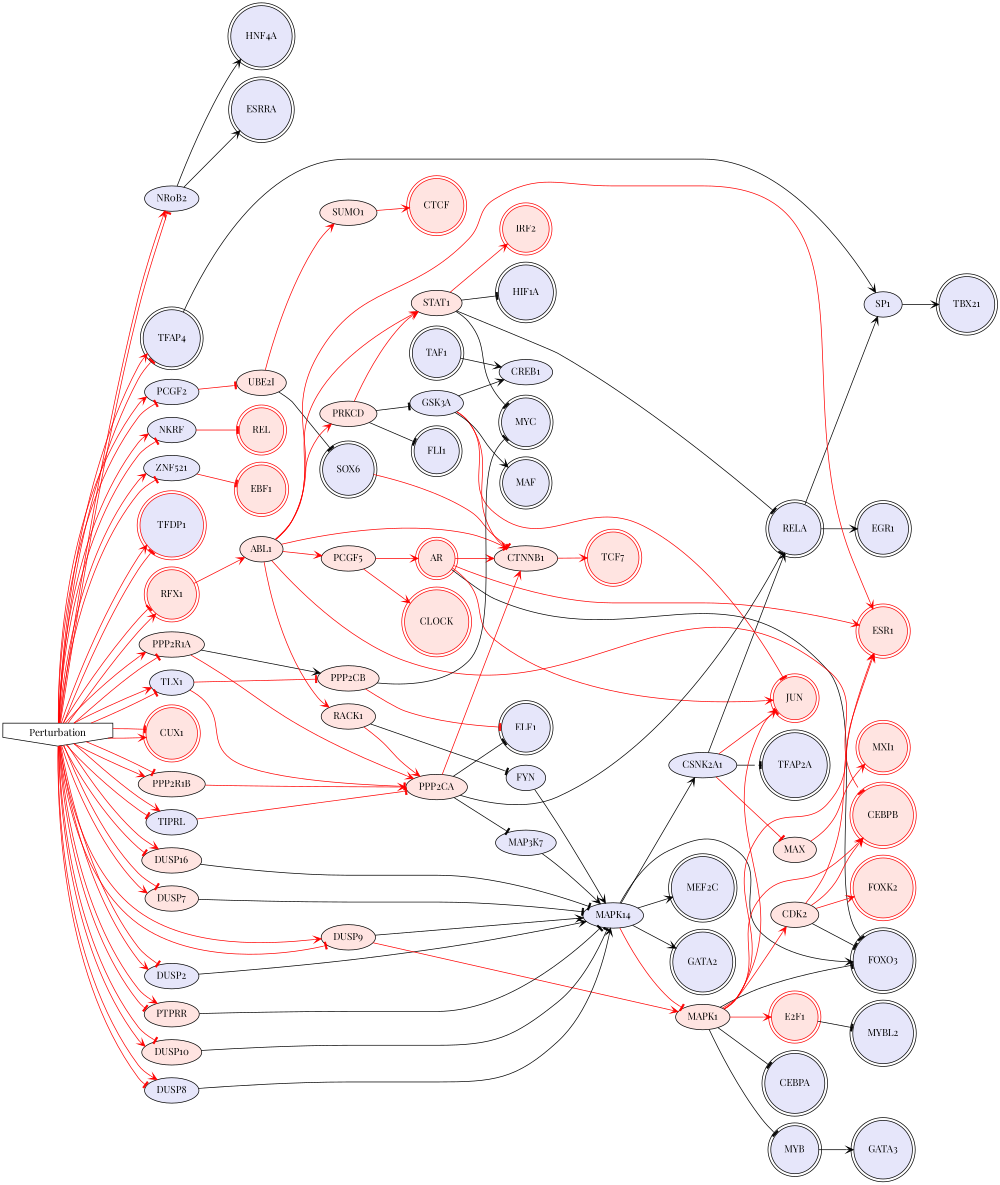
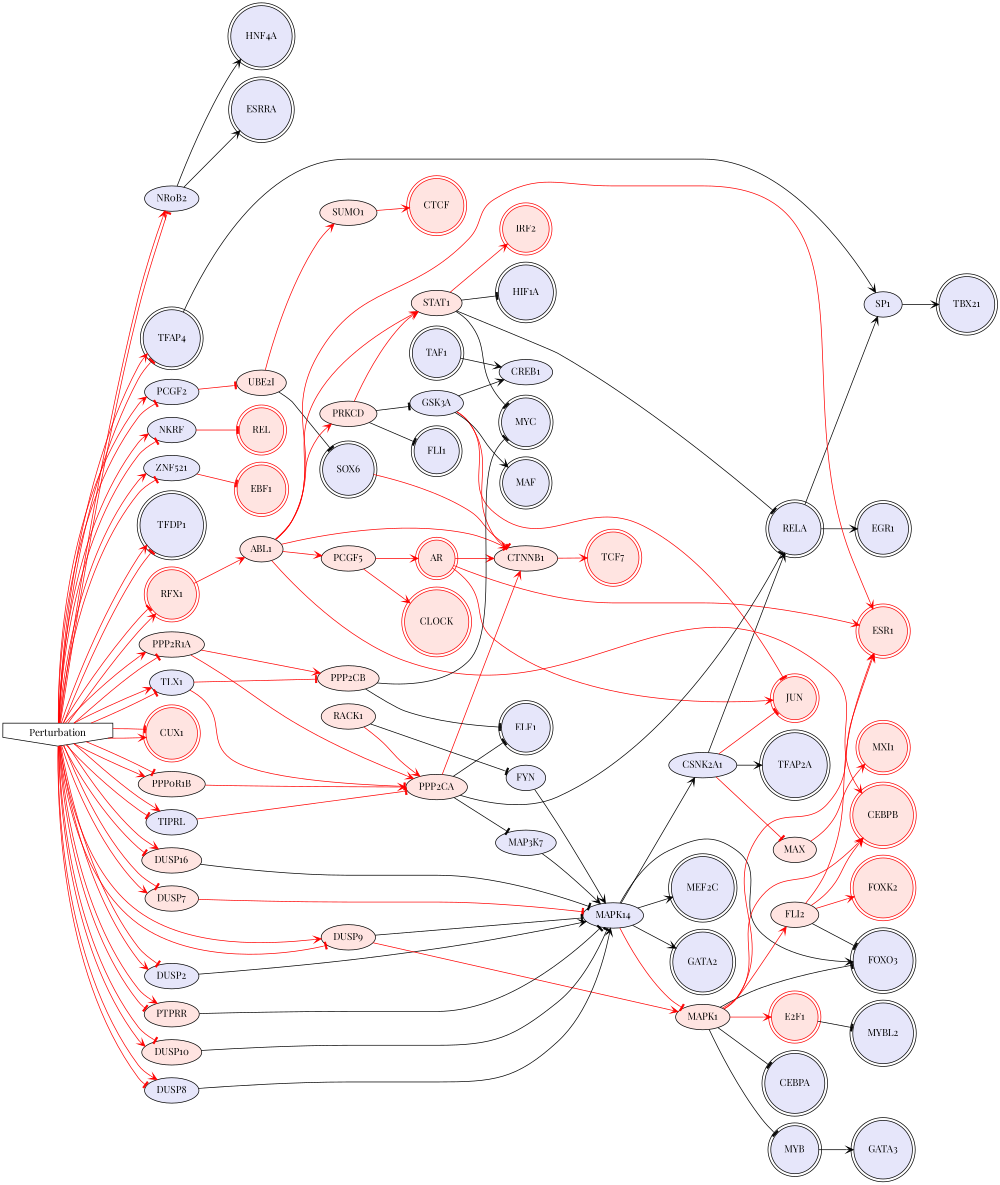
node "TFDP1": color red -> black
edge "AR" -> "FOXO3": removed
edge "ABL1" -> "RACK1": removed
edge "ABL1" -> "CEBPB": arrowhead tee -> vee
edge "PPP2R1A" -> "PPP2CB": color black -> red
edge "PPP2CB" -> "ELF1": color red -> black
edge "CSNK2A1" -> "TFAP2A": arrowhead tee -> vee
node "PPP2R1B": label "PPP2R1B" -> "PPP0R1B"
edge "MAPK1" -> "JUN": removed
edge "DUSP7" -> "MAPK14": color black -> red
node "CDK2": label "CDK2" -> "FLI2"
edge "DUSP9" -> "MAPK14": arrowhead vee -> tee
